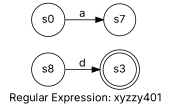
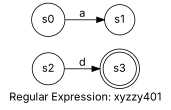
node "s7": label "s7" -> "s1"
node "s8": label "s8" -> "s2"
